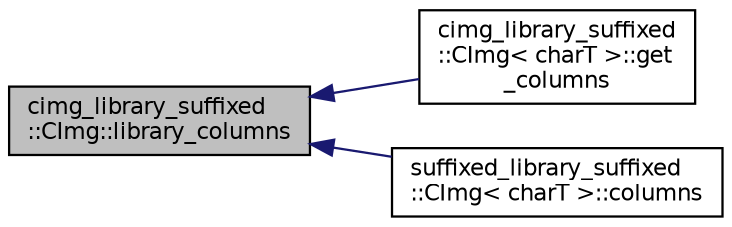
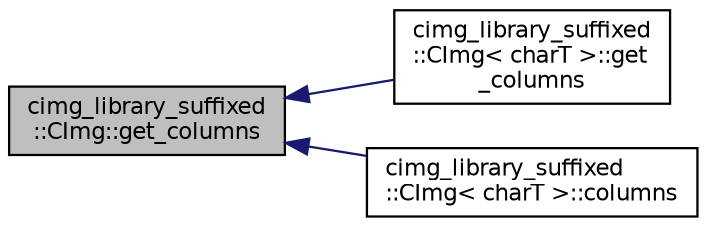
node "cimg_library_suffixed ::CImg::library_columns": label "cimg_library_suffixed ::CImg::library_columns" -> "cimg_library_suffixed ::CImg::get_columns"
node "suffixed_library_suffixed ::CImg< charT >::columns": label "suffixed_library_suffixed ::CImg< charT >::columns" -> "cimg_library_suffixed ::CImg< charT >::columns"
